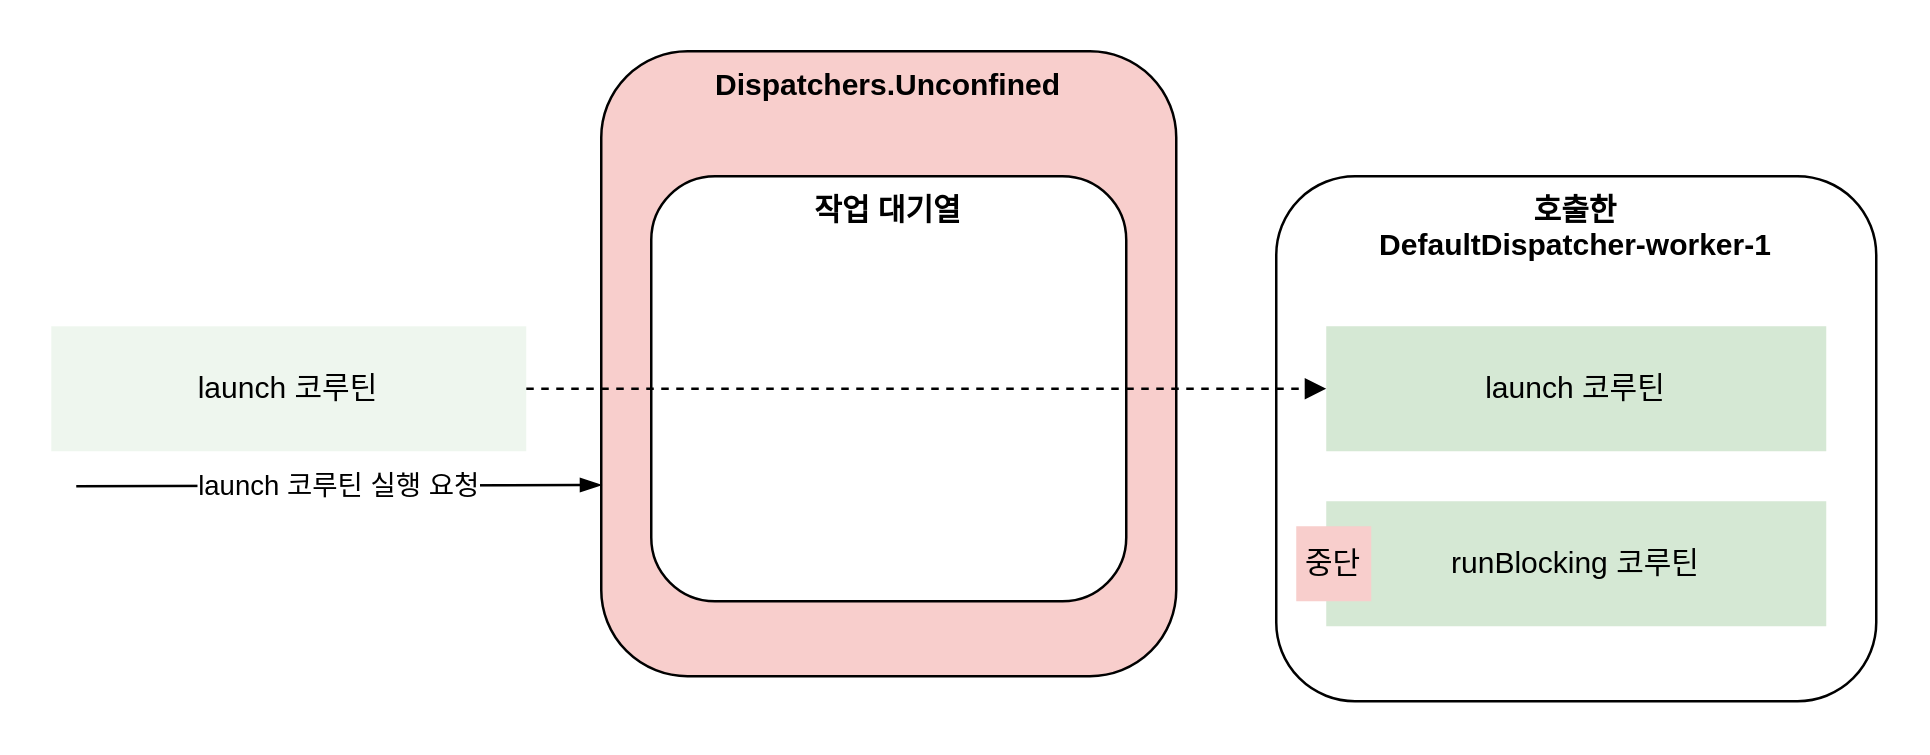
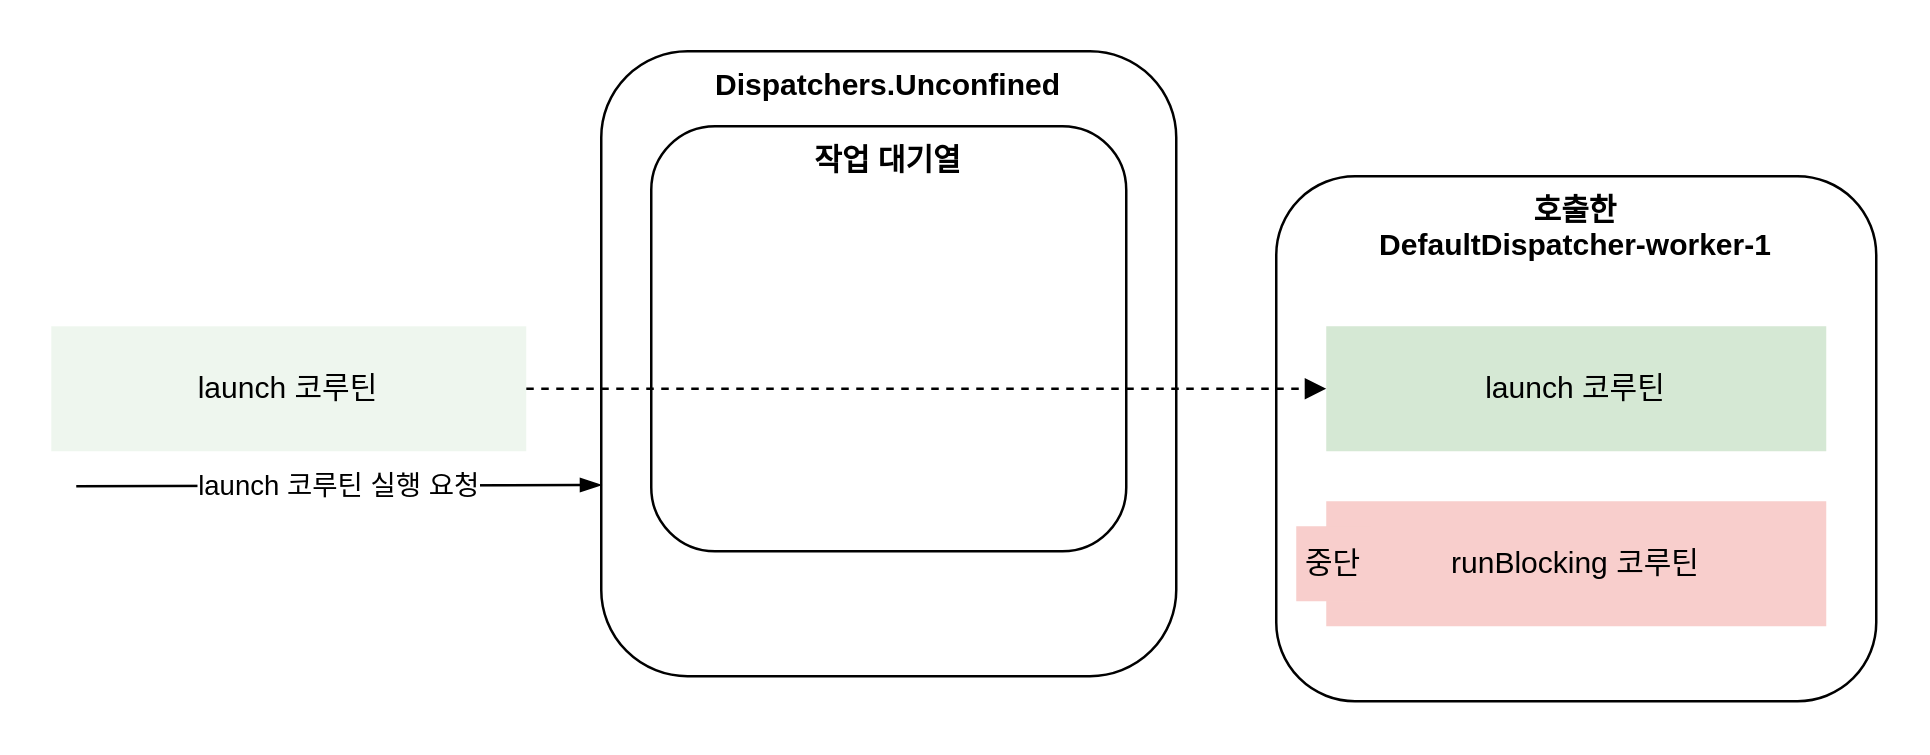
node "Dispatchers.Unconfined": fillcolor #f8cecc -> #ffffff
node "작업 대기열": moved (889, 389) -> (889, 339)
node "runBlocking 코루틴": fillcolor #d5e8d4 -> #f8cecc
